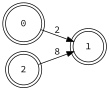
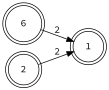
node "0": label "0" -> "6"
edge "2" -> "1": label "8" -> "2"
